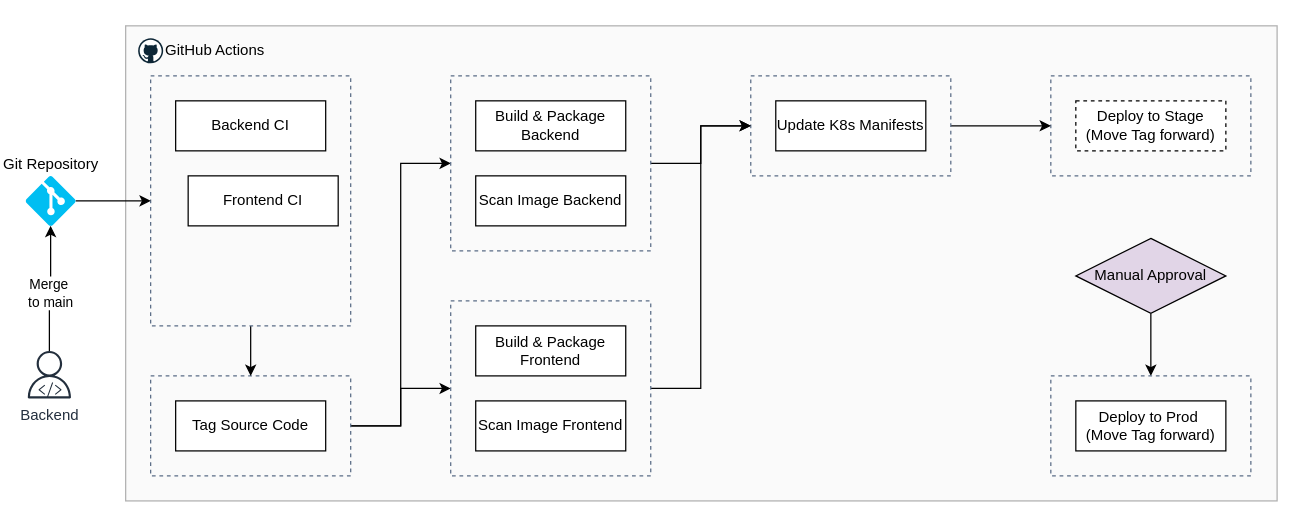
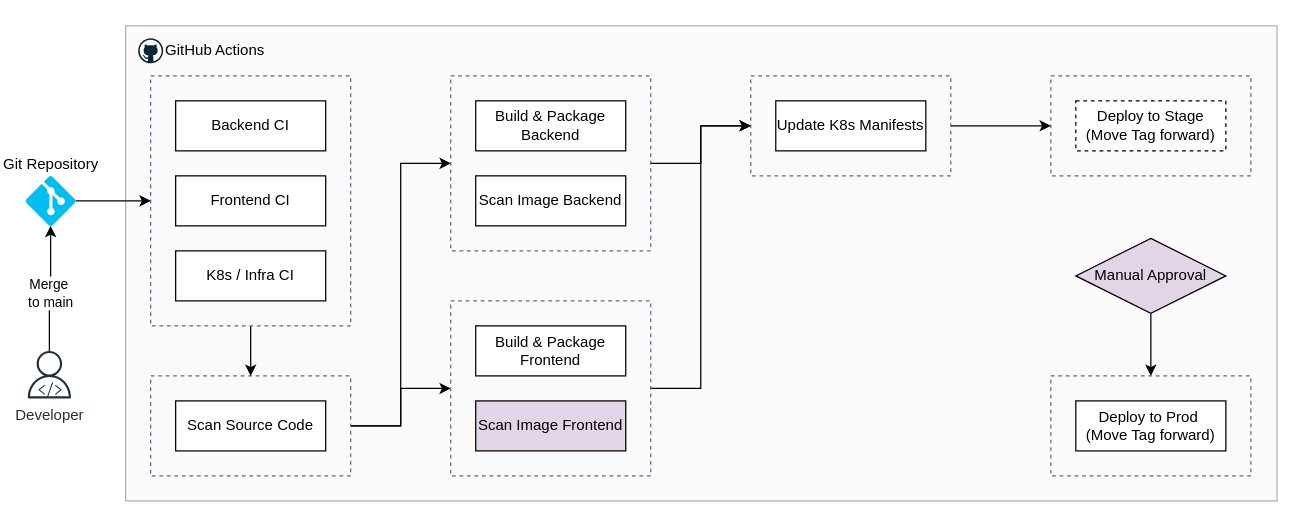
node "Frontend CI": moved (263, 201) -> (251, 201)
node "K8s / Infra CI": added
node "Backend": label "Backend" -> "Developer"
node "Tag Source Code": label "Tag Source Code" -> "Scan Source Code"
node "Scan Image Frontend": fillcolor #ffffff -> #e1d5e7
